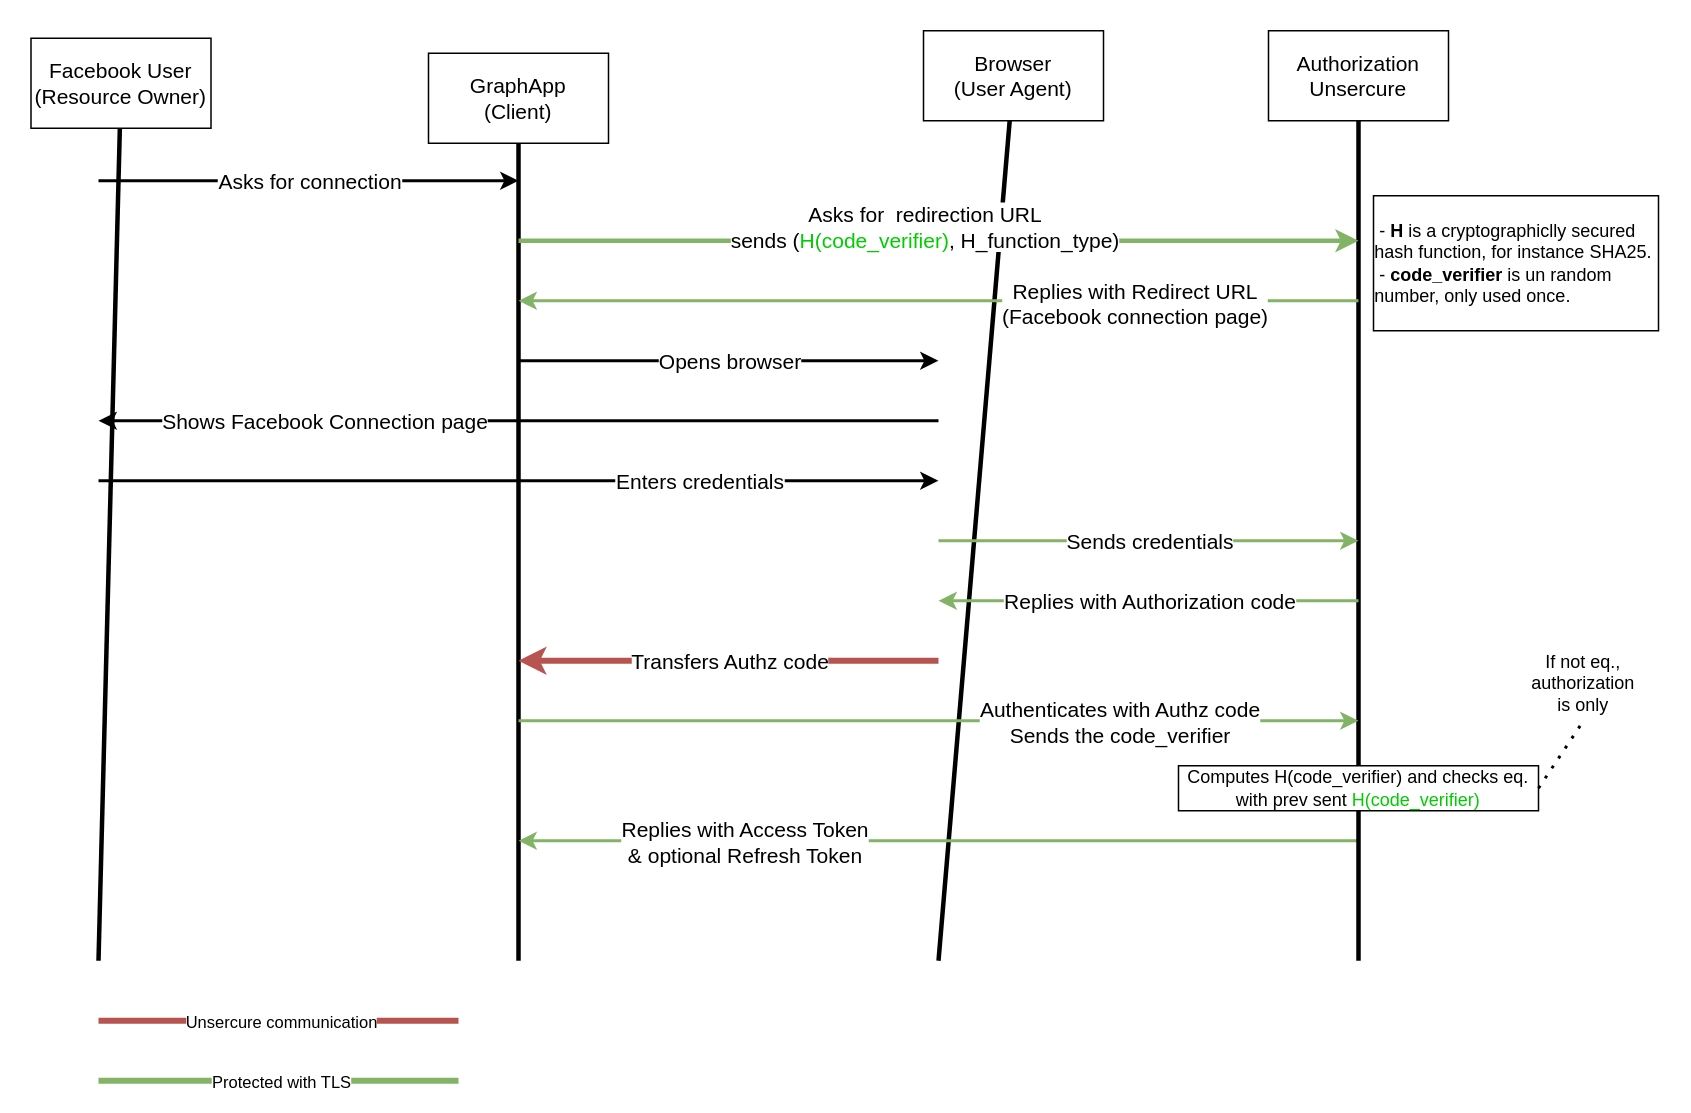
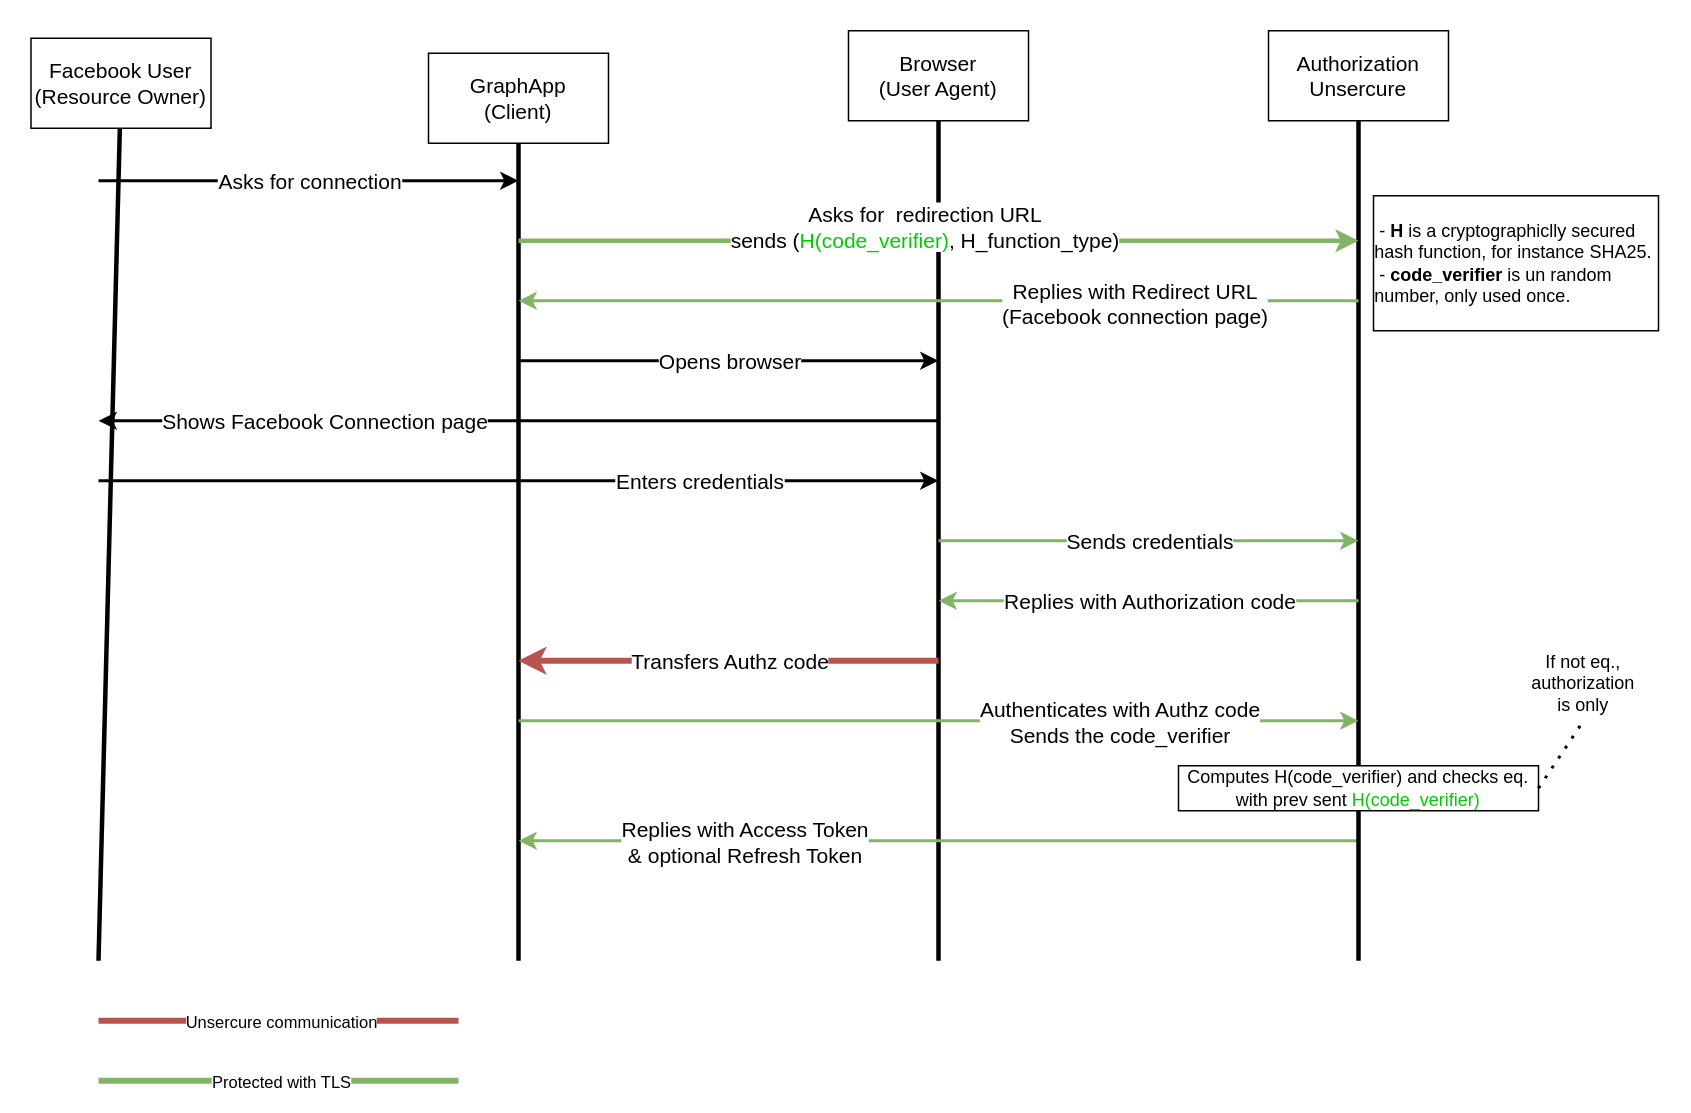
node "Browser (User Agent)": moved (1013, 76) -> (938, 76)
